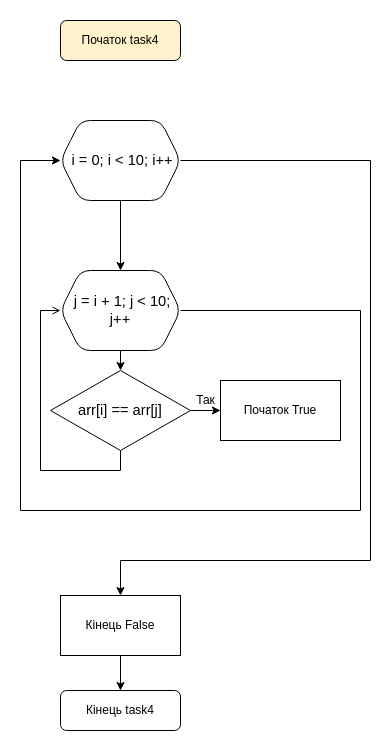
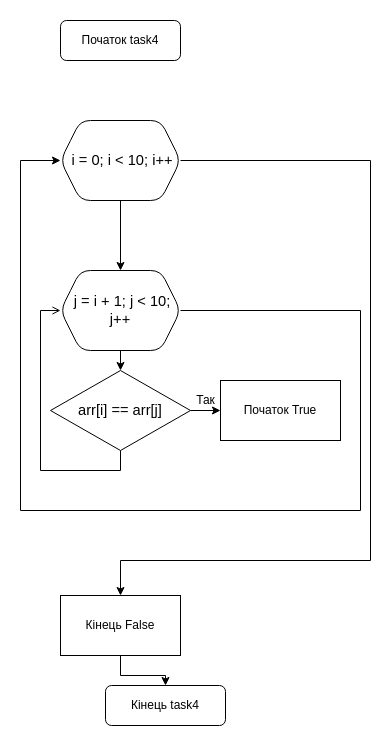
node "Початок task4": fillcolor #fff2cc -> #ffffff
node "Кінець task4": moved (121, 711) -> (166, 706)
